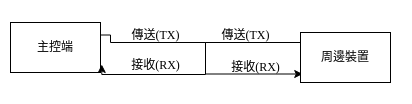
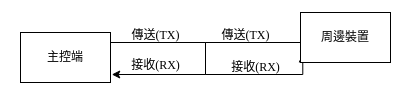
node "主控端": moved (56, 48) -> (66, 58)
node "周邊裝置": moved (346, 58) -> (346, 38)
